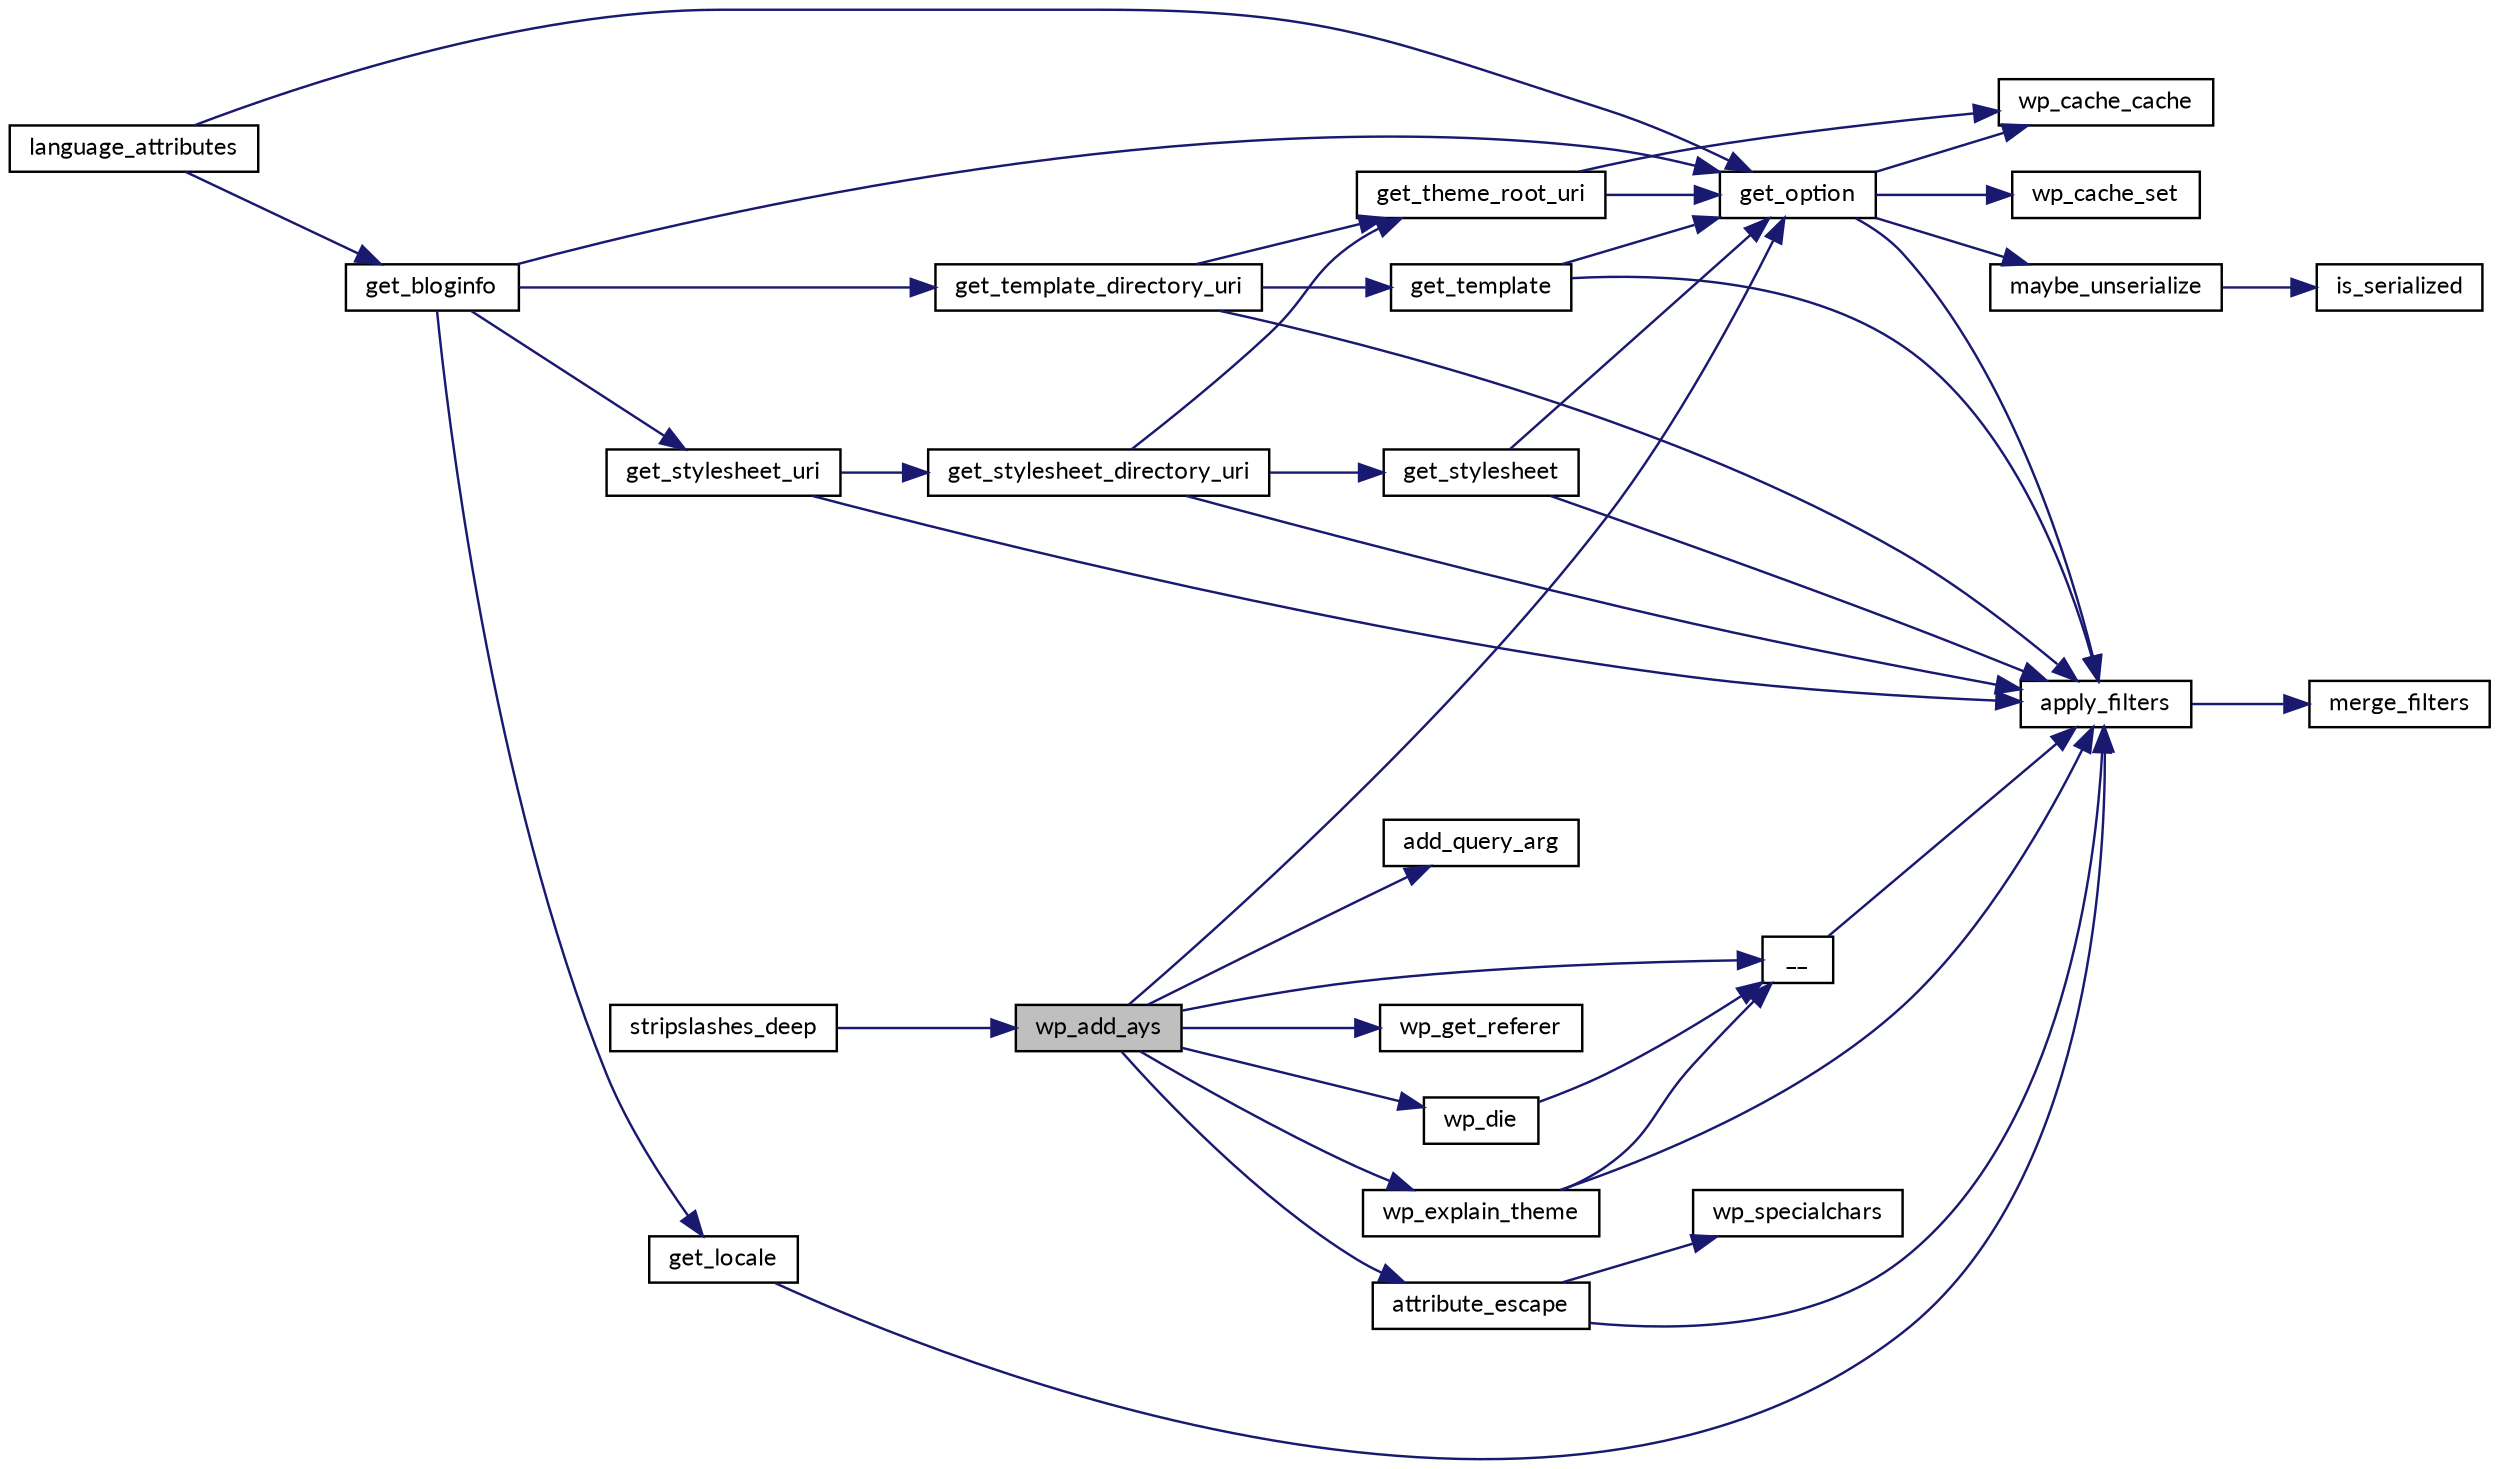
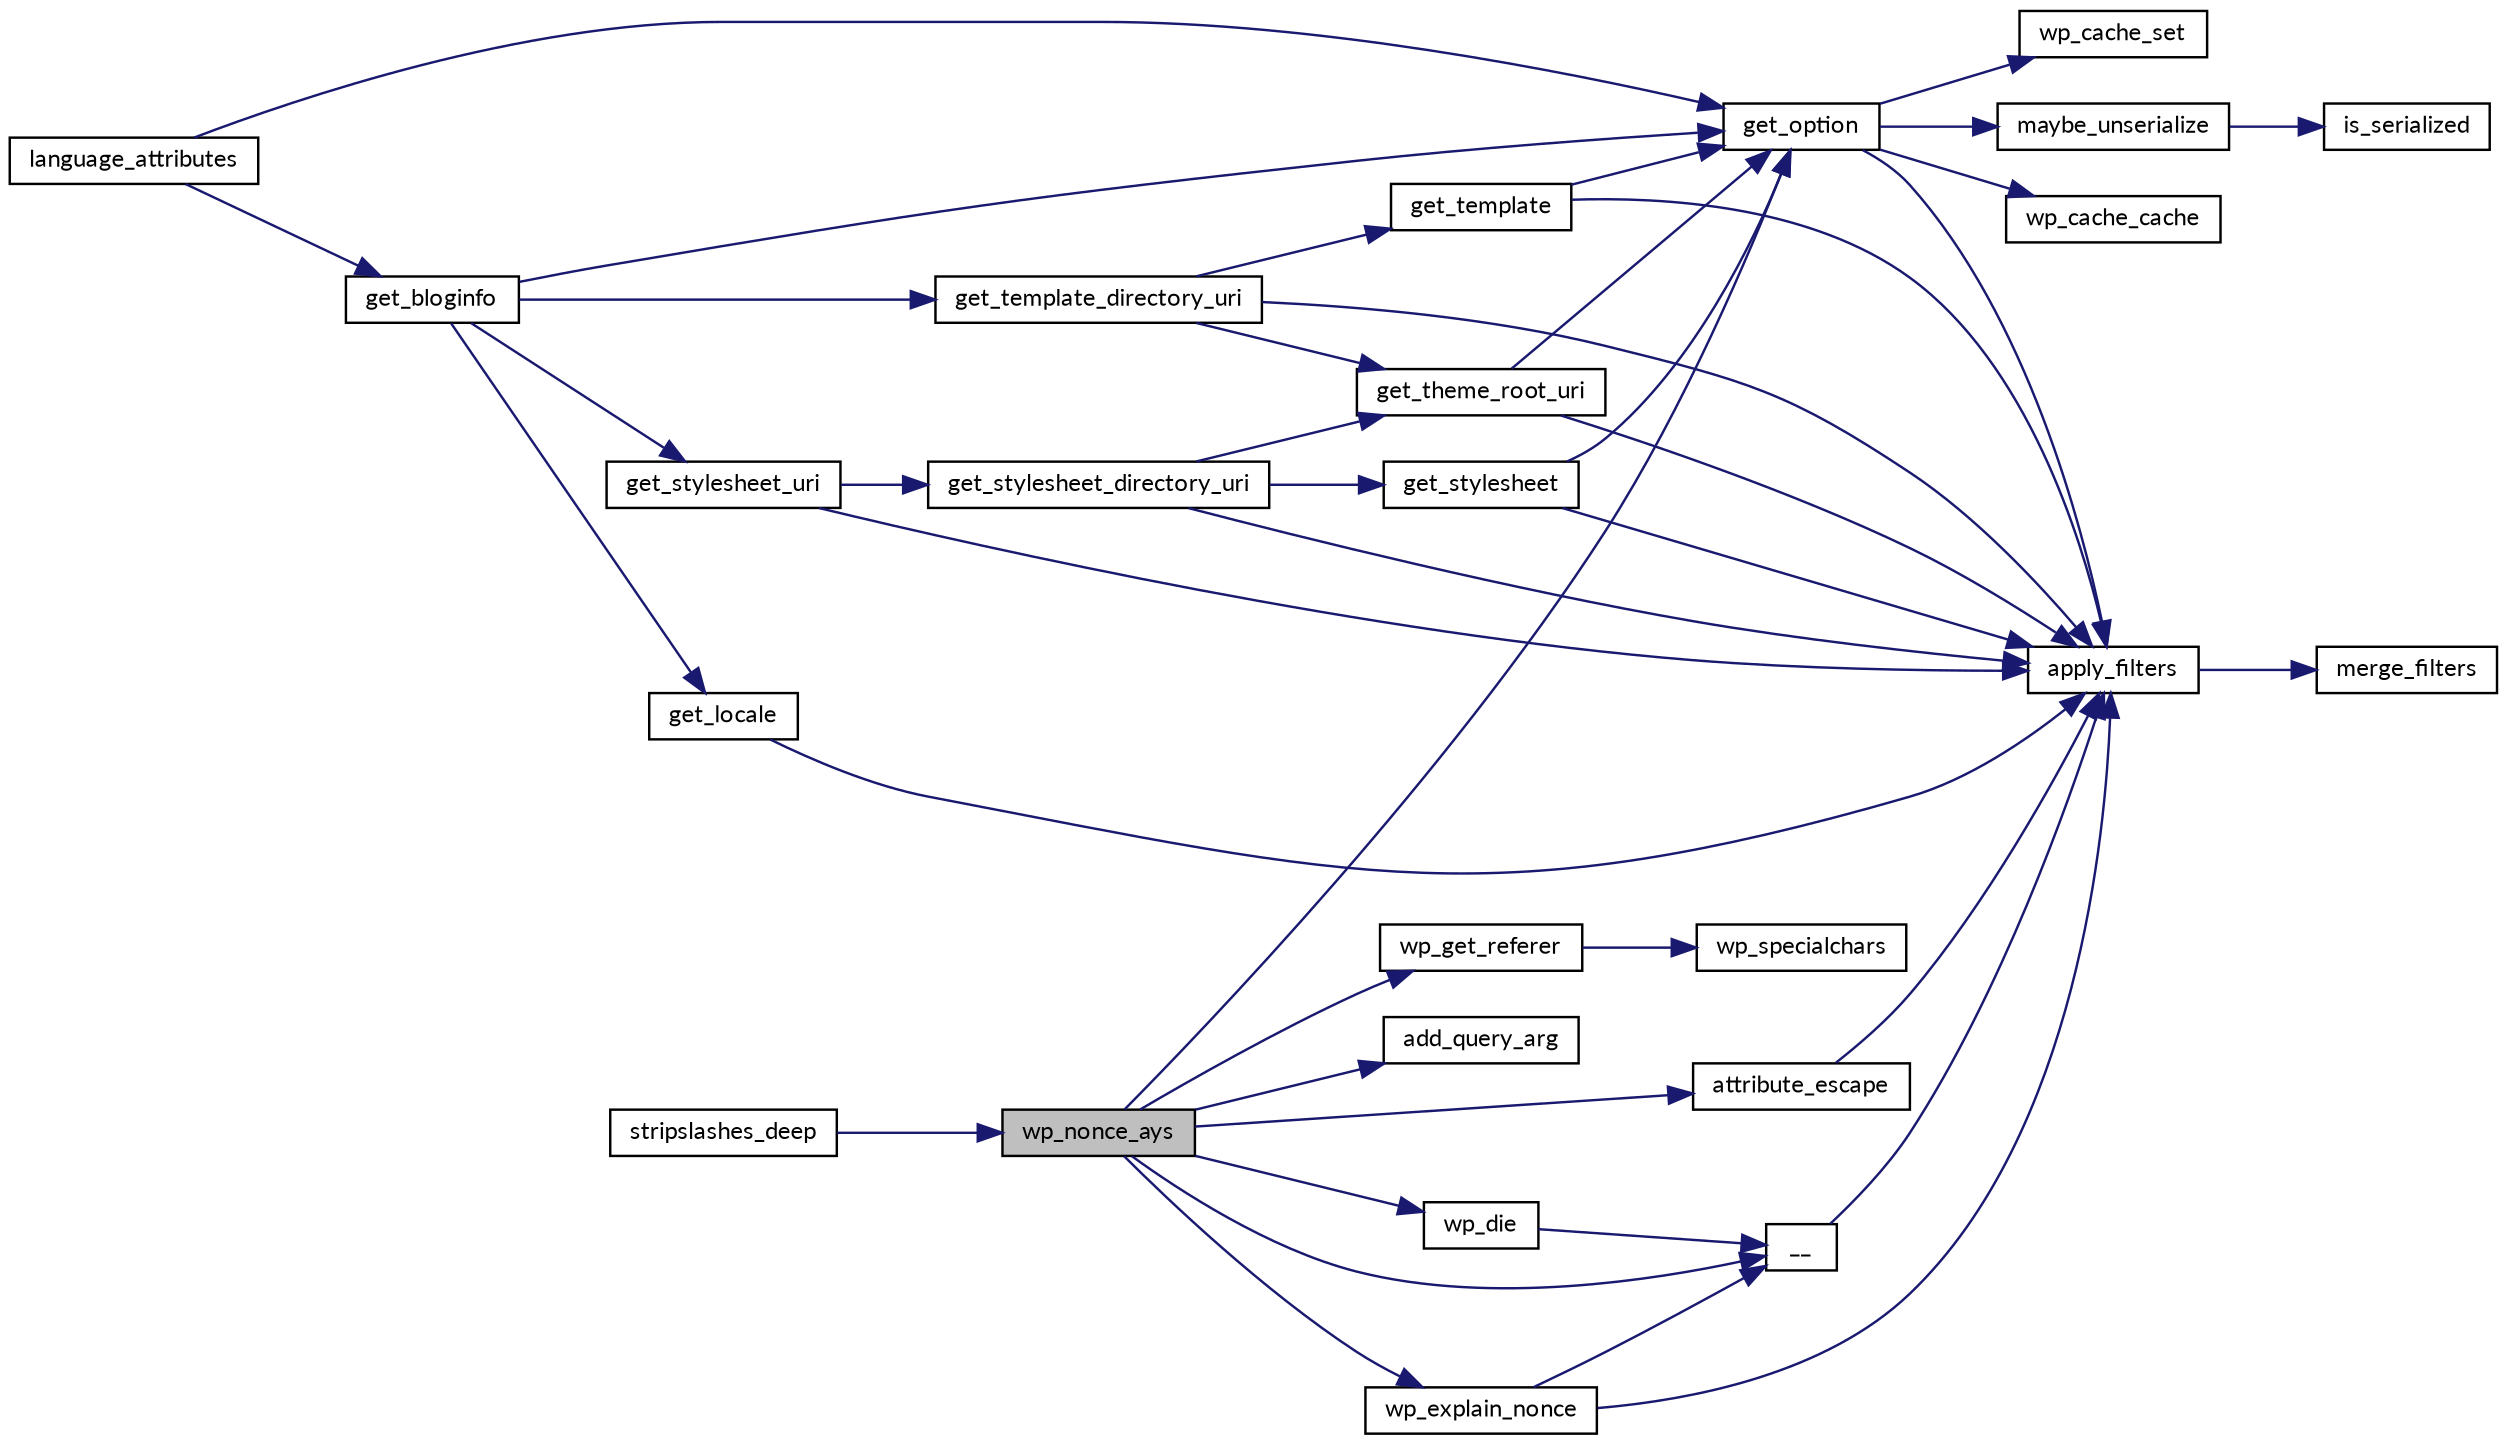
edge "get_theme_root_uri" -> "wp_cache_cache": now "get_theme_root_uri" -> "apply_filters"
node "wp_add_ays": label "wp_add_ays" -> "wp_nonce_ays"
node "wp_explain_theme": label "wp_explain_theme" -> "wp_explain_nonce"
edge "attribute_escape" -> "wp_specialchars": now "wp_get_referer" -> "wp_specialchars"
